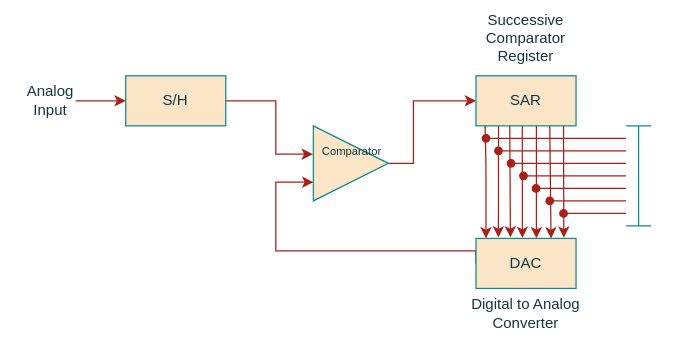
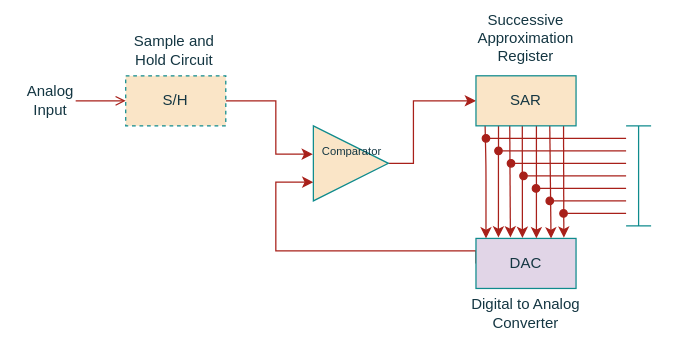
node "Successive Comparator Register": label "Successive Comparator Register" -> "Successive Approximation Register"
node "Sample and Hold Circuit": added
edge "Analog Input" -> "S/H": arrowhead classic -> open
node "S/H": style solid -> dashed
node "DAC": fillcolor #fae5c7 -> #e1d5e7
